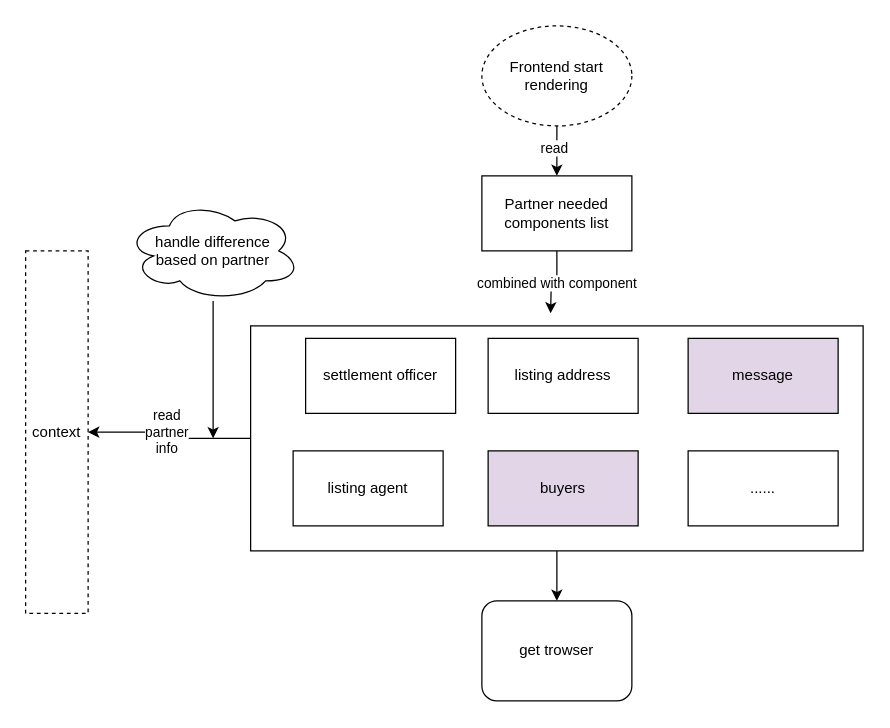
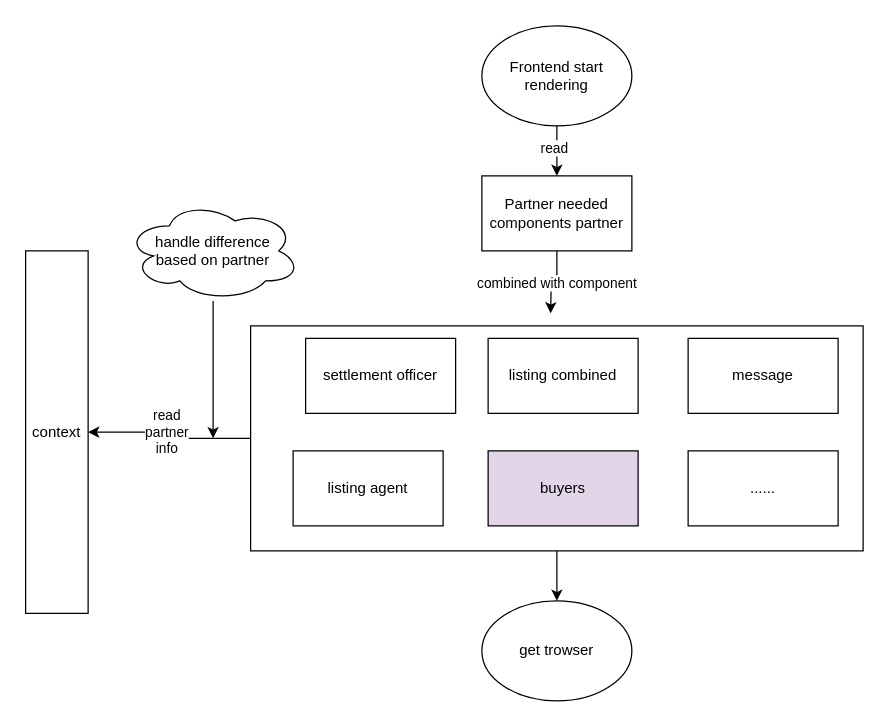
node "Frontend start rendering": style dashed -> solid
node "Partner needed components list": label "Partner needed components list" -> "Partner needed components partner"
node "listing address": label "listing address" -> "listing combined"
node "message": fillcolor #e1d5e7 -> #ffffff
node "context": style dashed -> solid
node "get trowser": shape rounded rectangle -> ellipse
